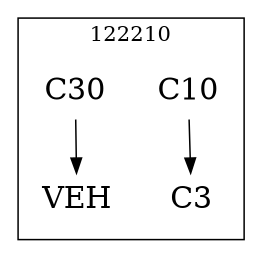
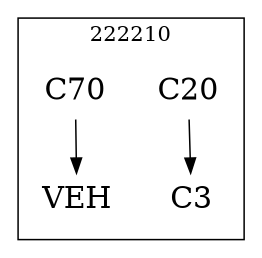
cluster "122210": label "122210" -> "222210"
node "C30": label "C30" -> "C70"
node "C10": label "C10" -> "C20"
